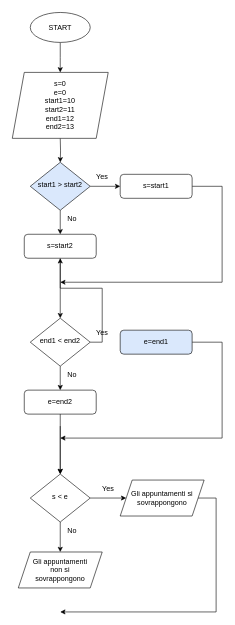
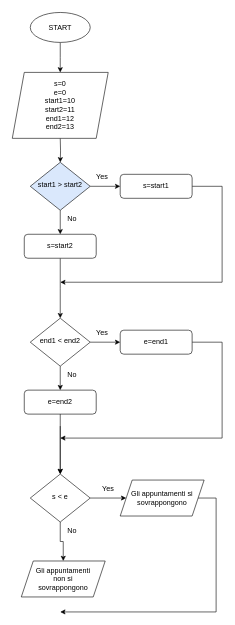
edge "end1 < end2" -> "s=start2": now "end1 < end2" -> "e=end1"
node "e=end1": fillcolor #dae8fc -> #ffffff
node "Gli appuntamenti non si sovrappongono": moved (60, 570) -> (63, 579)
